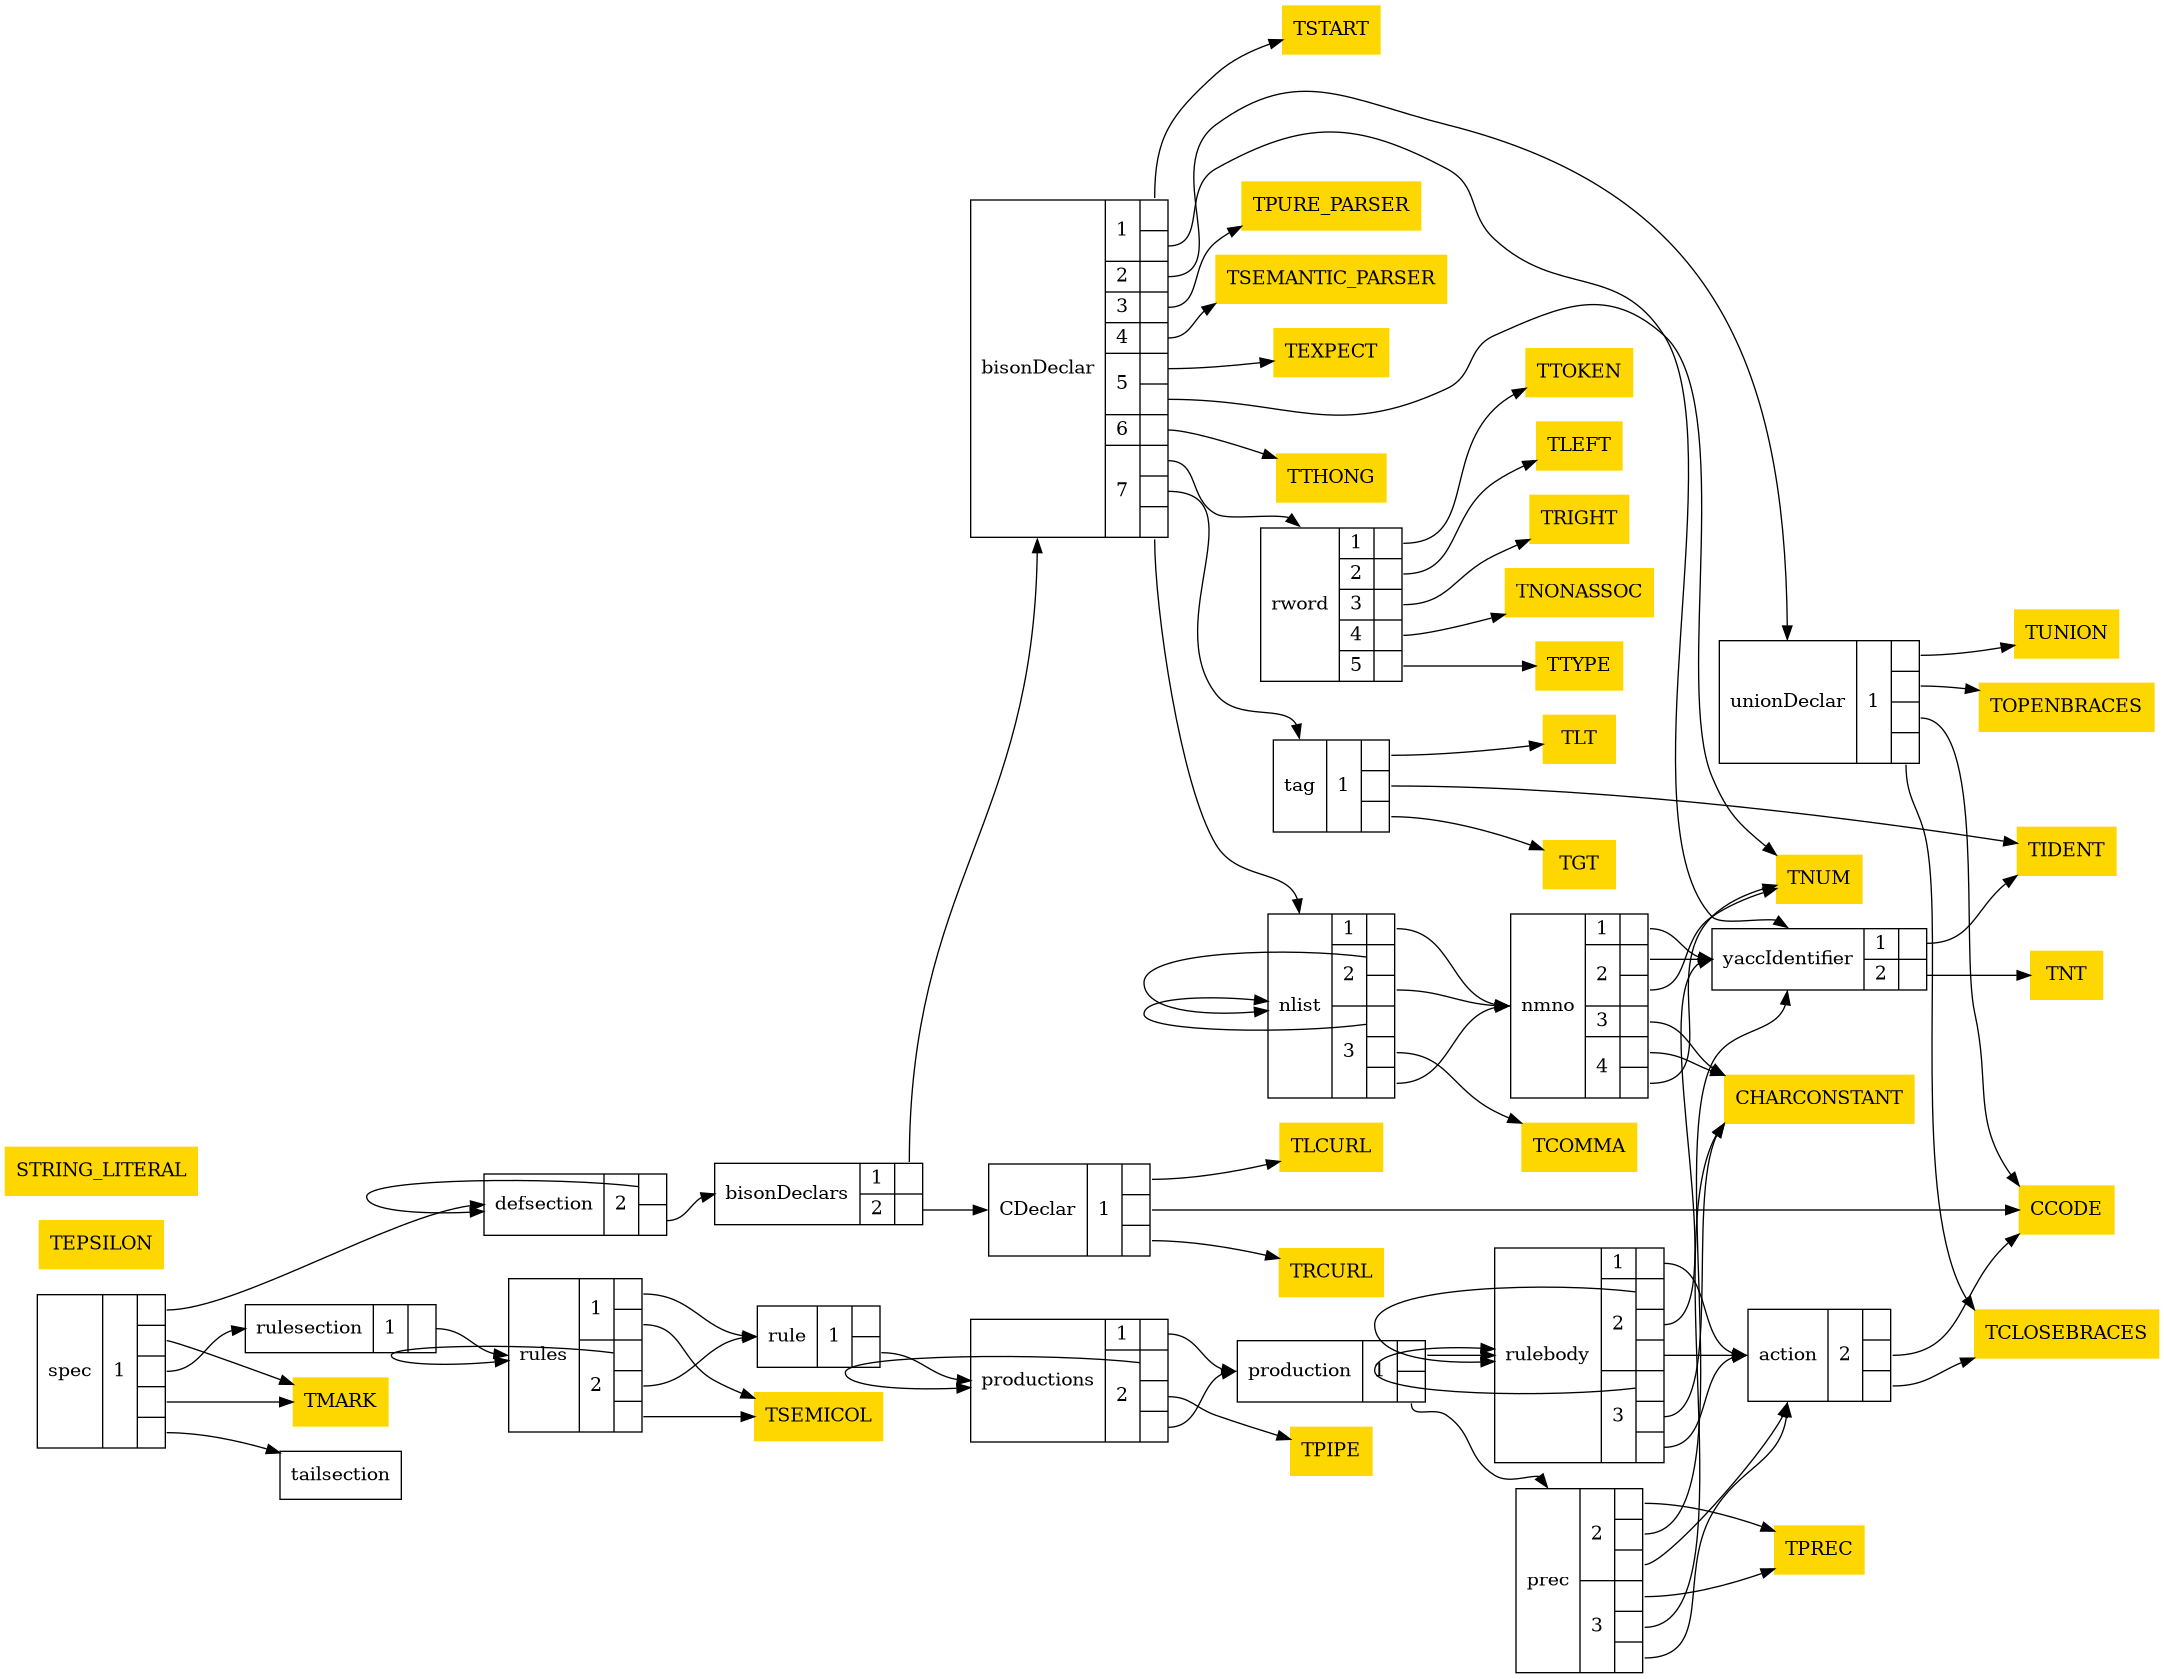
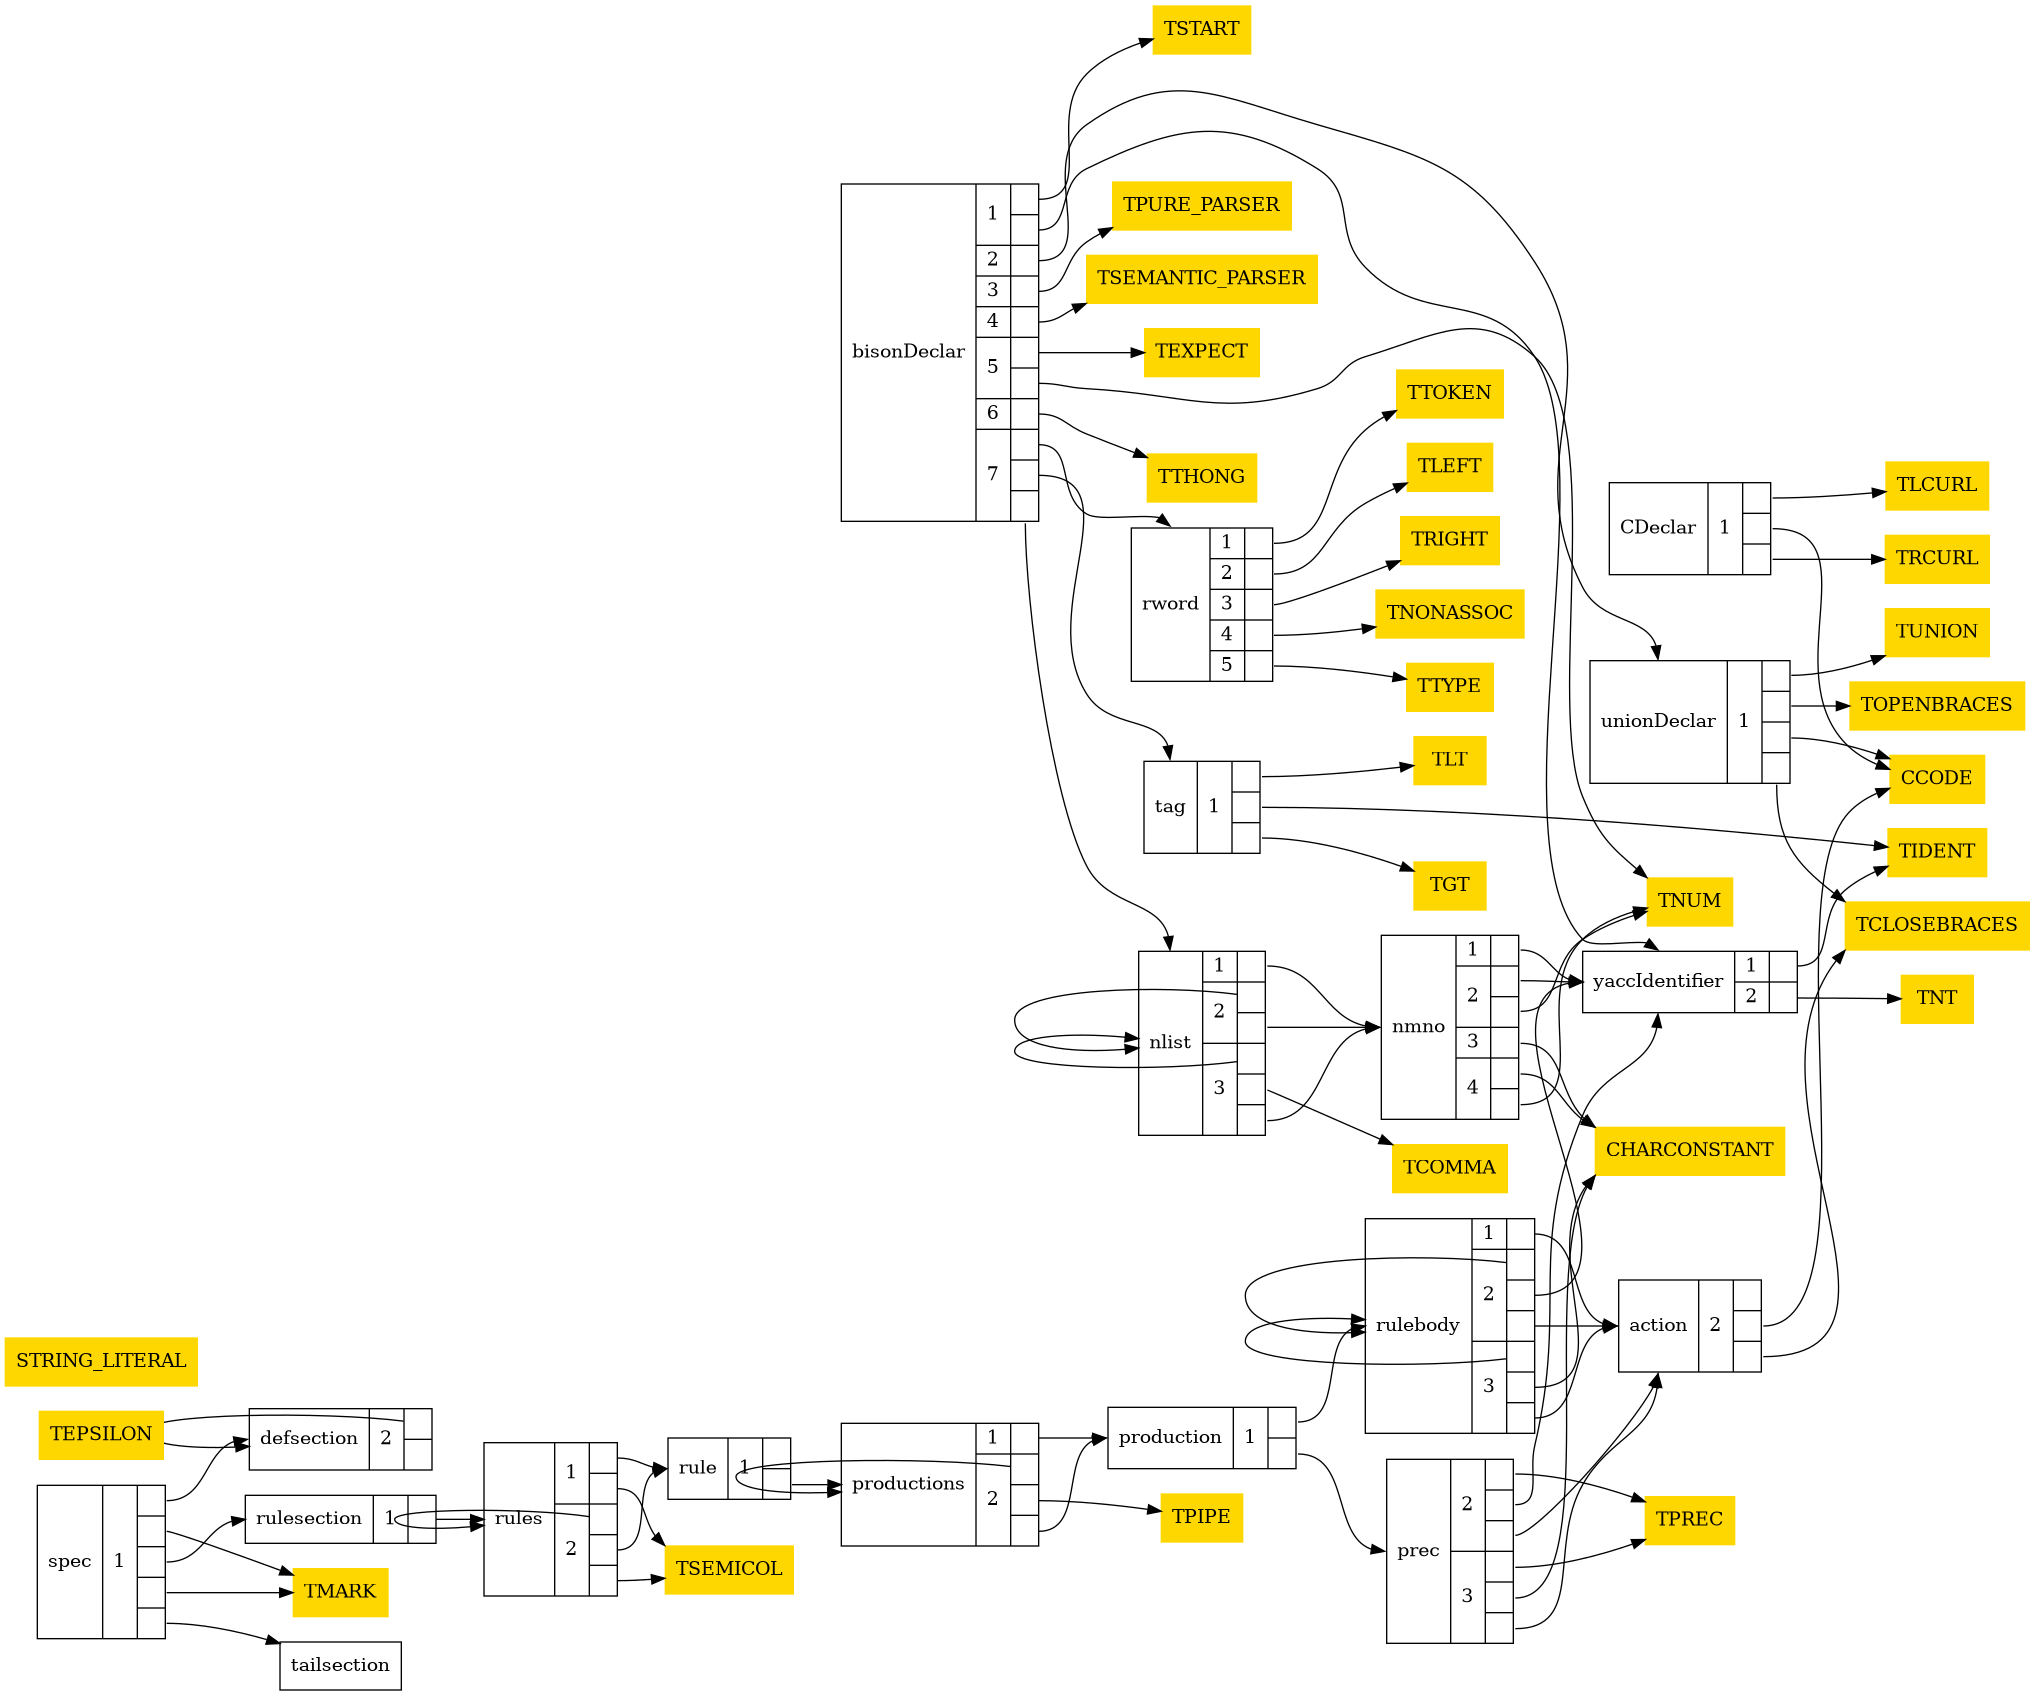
node "bisonDeclars": removed
